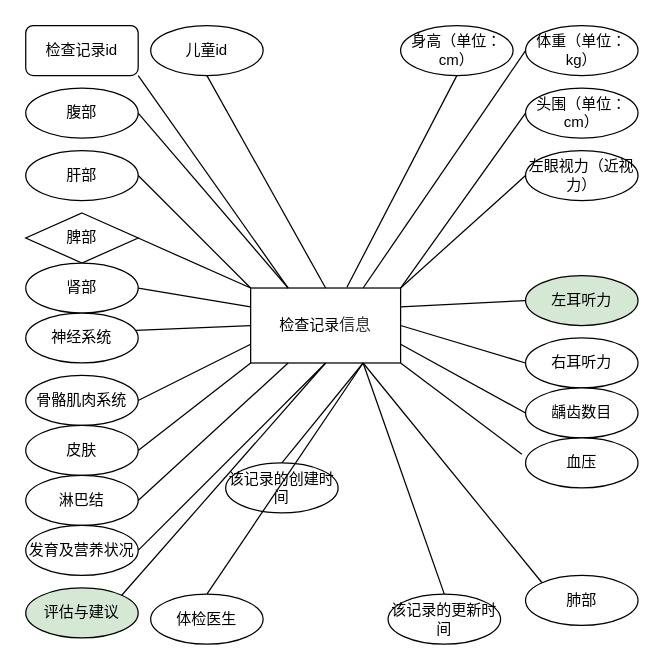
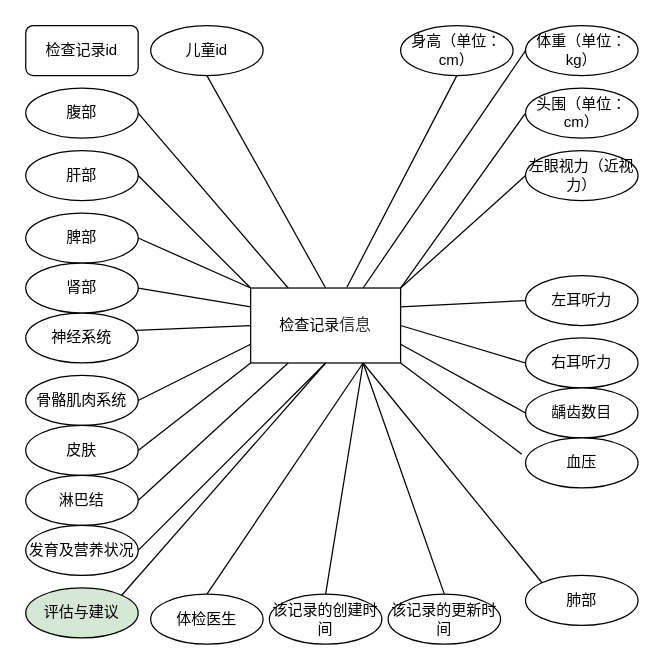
edge "检查记录id" -- "检查记录信息": removed
node "脾部": shape diamond -> ellipse
node "左耳听力": fillcolor #d5e8d4 -> #ffffff
node "该记录的创建时间": moved (282, 488) -> (326, 619)
